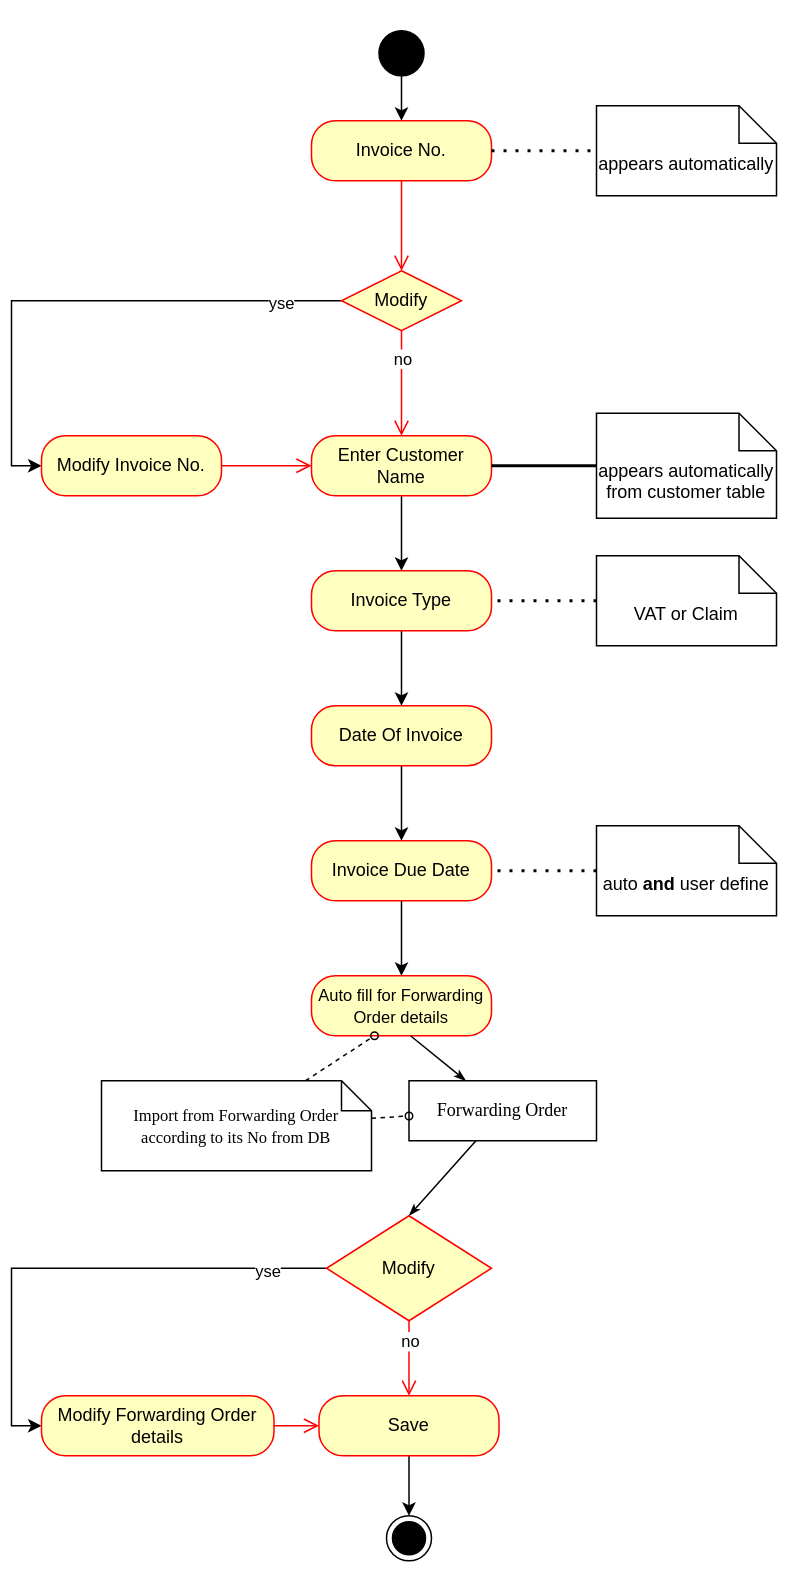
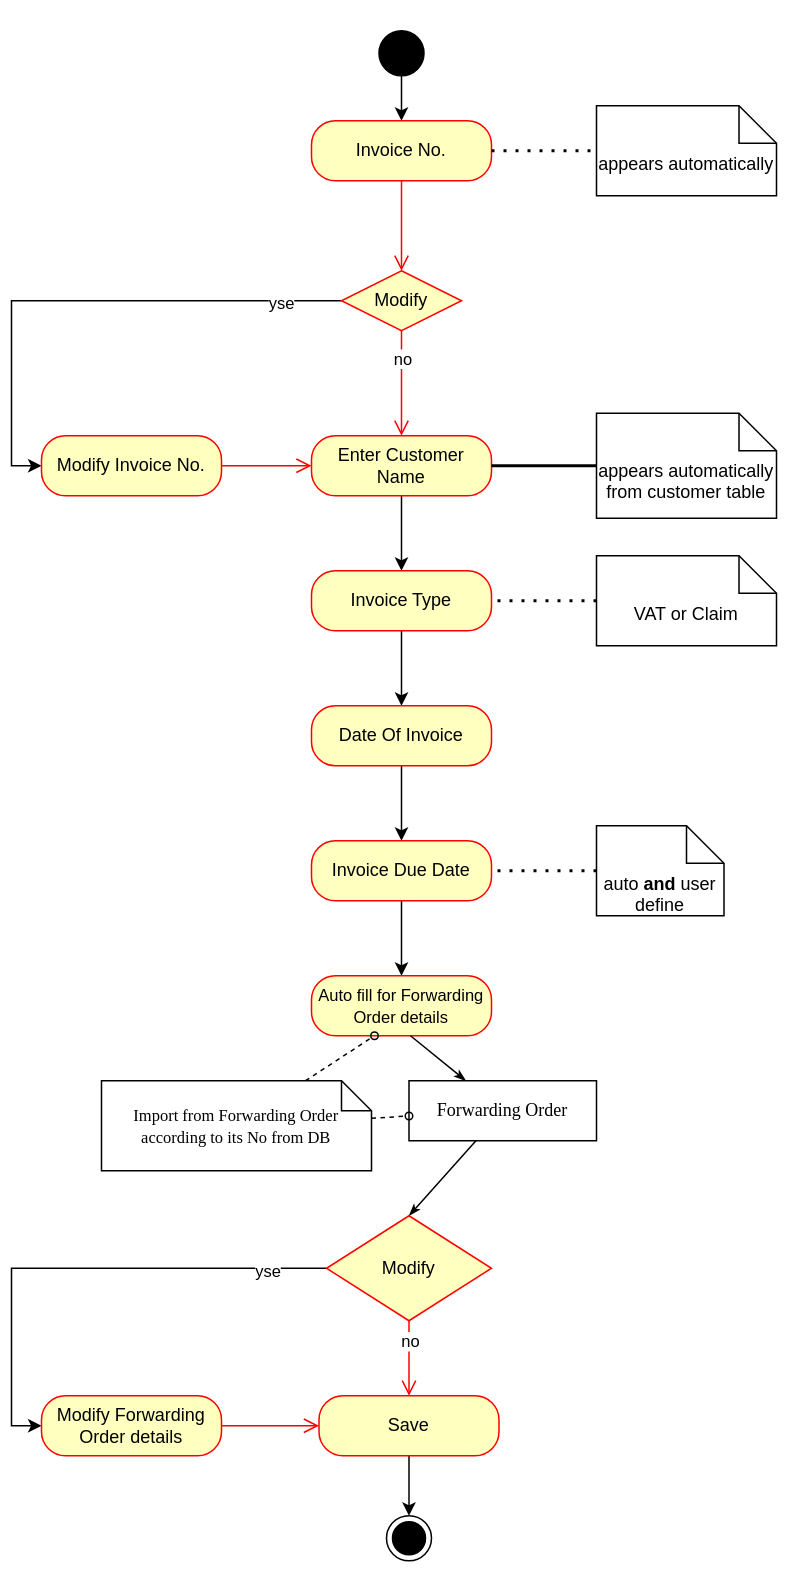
node "auto and user define": size 180x90 -> 128x90
node "Modify Forwarding Order details": size 233x60 -> 180x60
